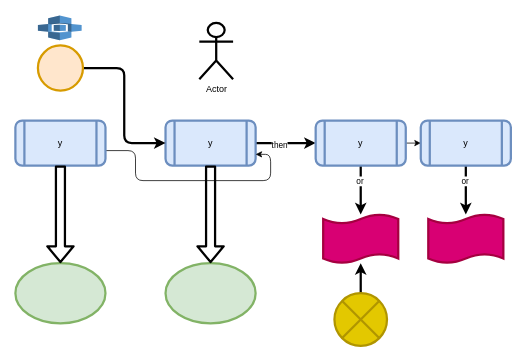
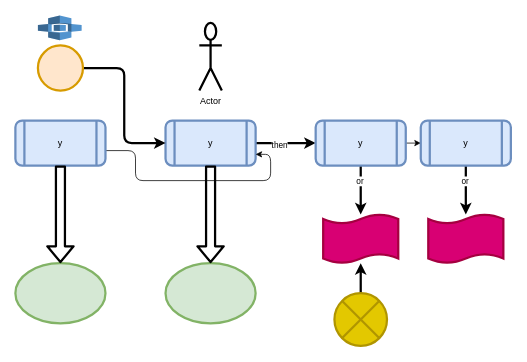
node "Actor": size 34x56 -> 23x68
